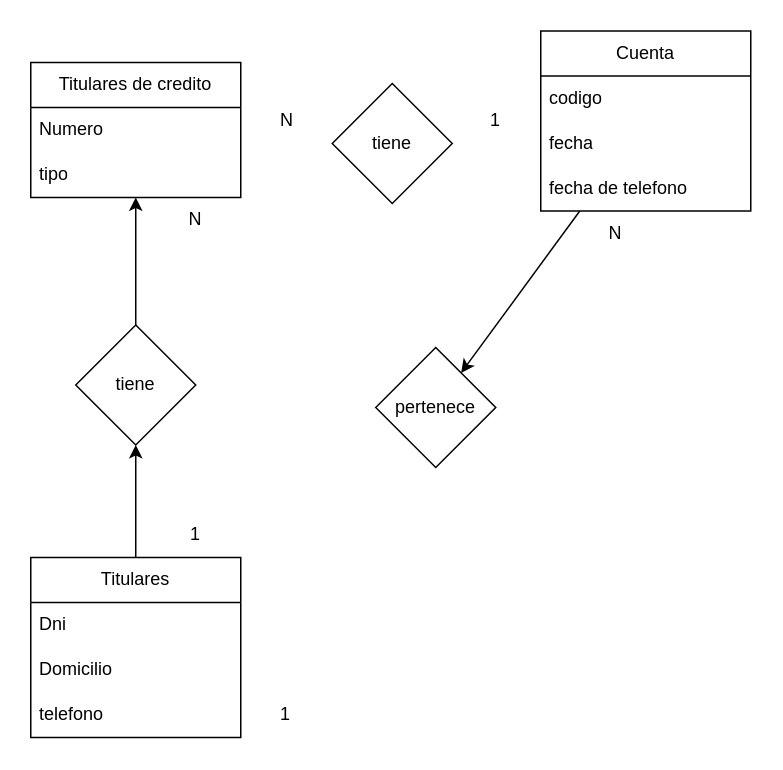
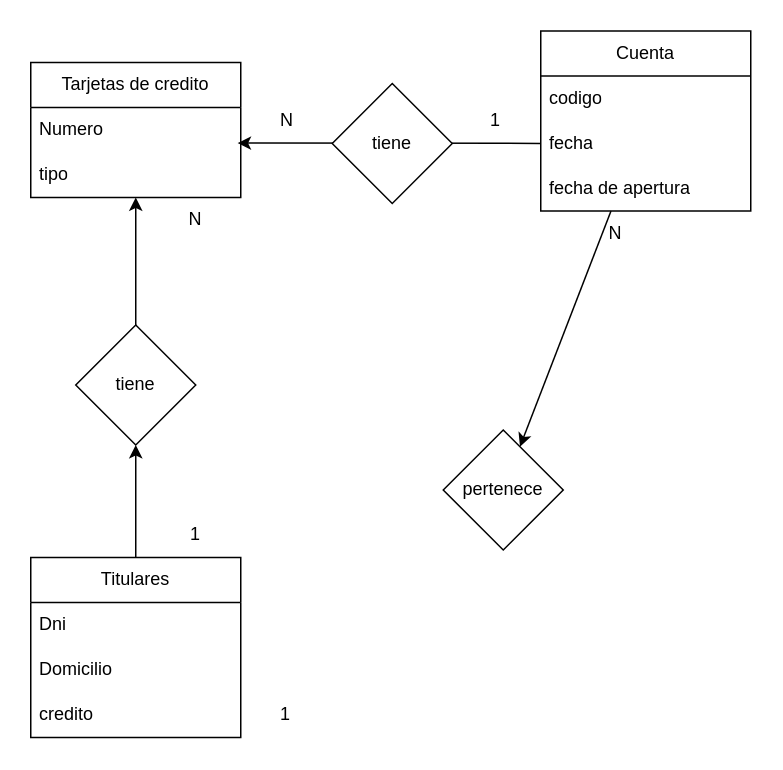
node "Titulares de credito": label "Titulares de credito" -> "Tarjetas de credito"
edge "fecha" -> "Numero": added
node "fecha de telefono": label "fecha de telefono" -> "fecha de apertura"
node "pertenece": moved (436, 407) -> (503, 490)
node "telefono": label "telefono" -> "credito"
